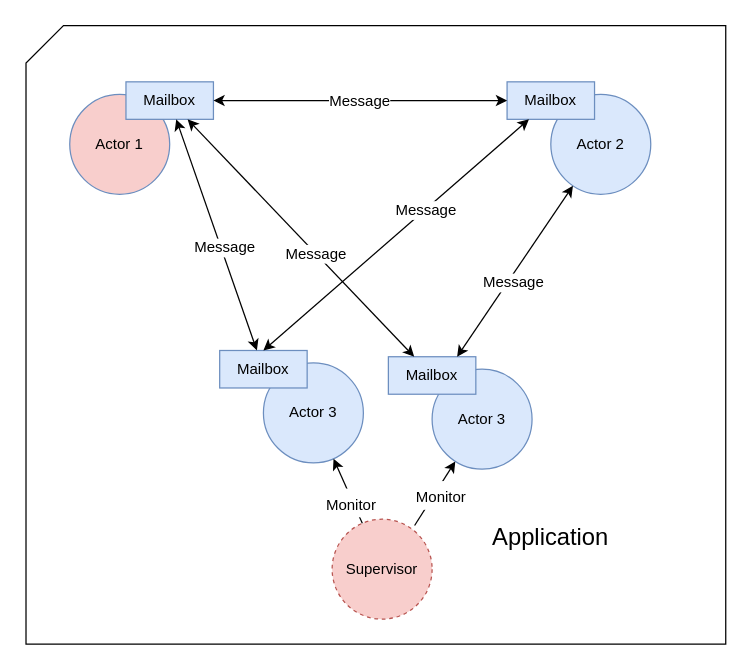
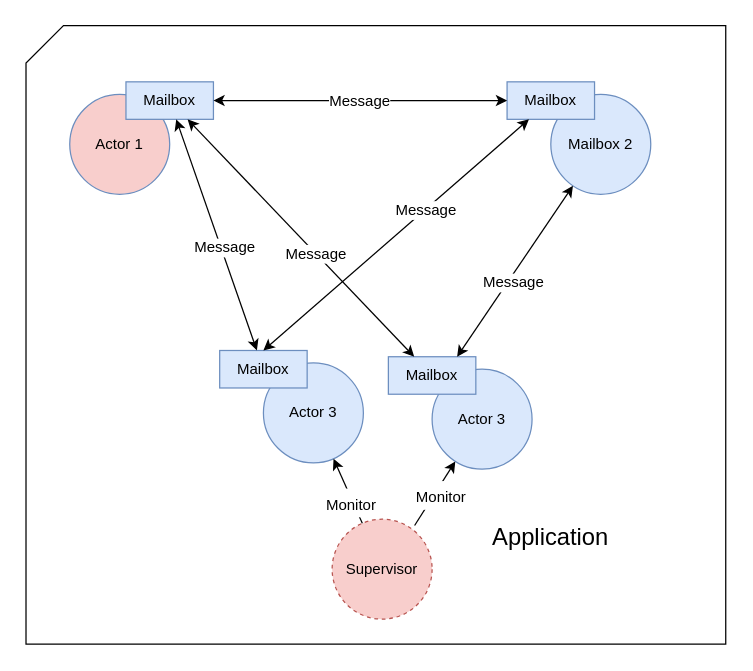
node "Actor 2": label "Actor 2" -> "Mailbox 2"
